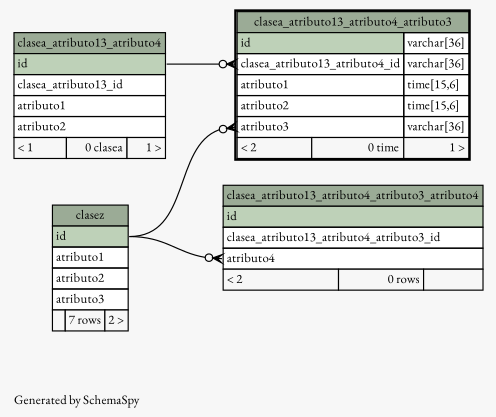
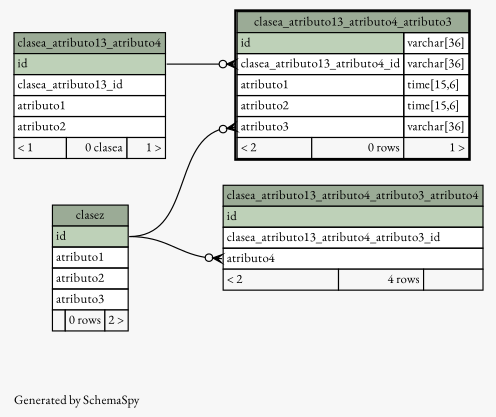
node "clasea_atributo13_atributo4_atributo3": text "0 time" -> "0 rows"
node "clasea_atributo13_atributo4_atributo3_atributo4": text "0 rows" -> "4 rows"
node "clasez": text "7 rows" -> "0 rows"
